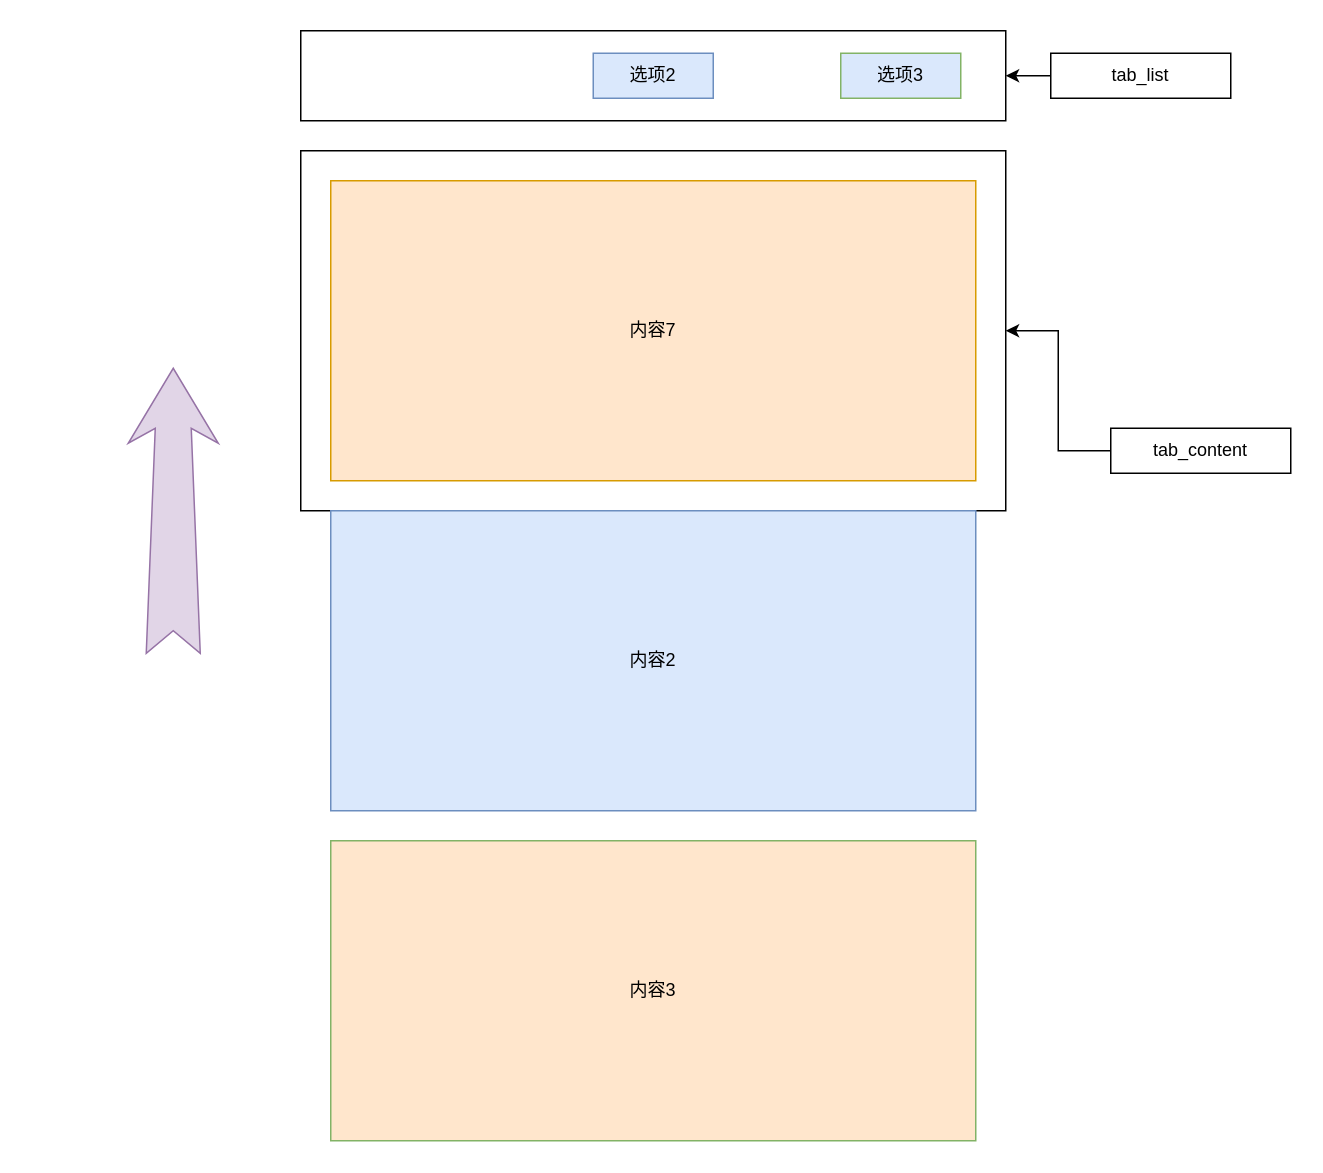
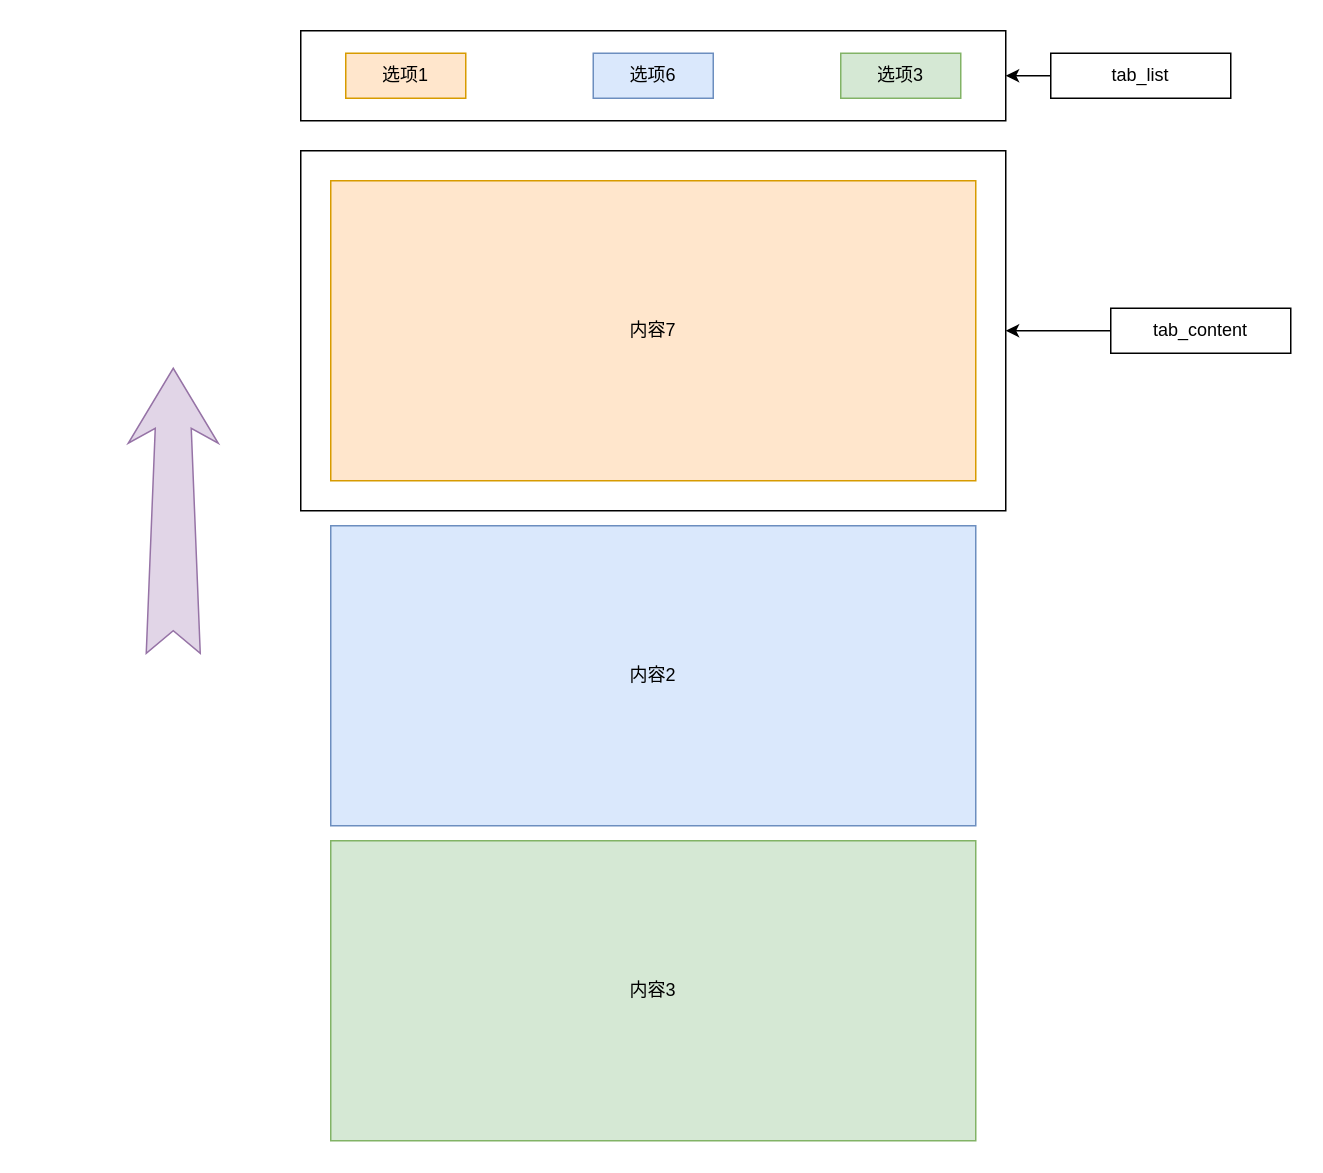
node "选项1": added
node "选项2": label "选项2" -> "选项6"
node "选项3": fillcolor #dae8fc -> #d5e8d4
node "tab_content": moved (1201, 451) -> (1201, 331)
node "内容2": moved (653, 661) -> (653, 676)
node "内容3": fillcolor #ffe6cc -> #d5e8d4
